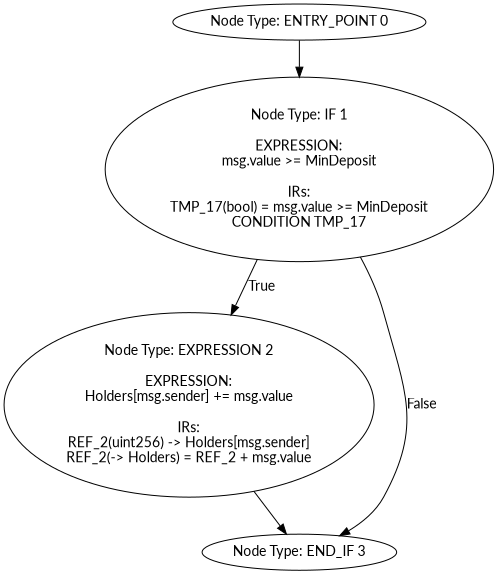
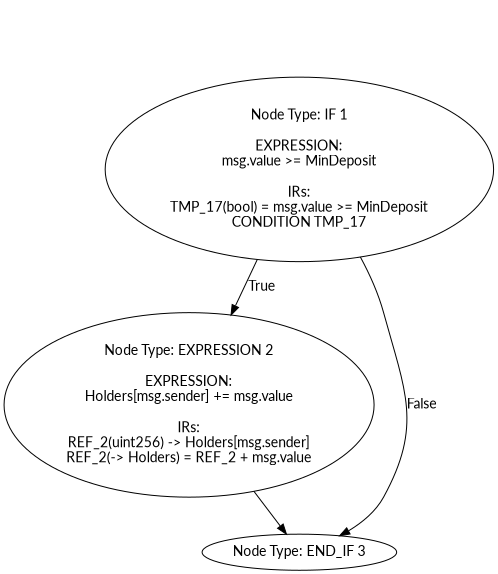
node "Node Type: ENTRY_POINT 0": removed
